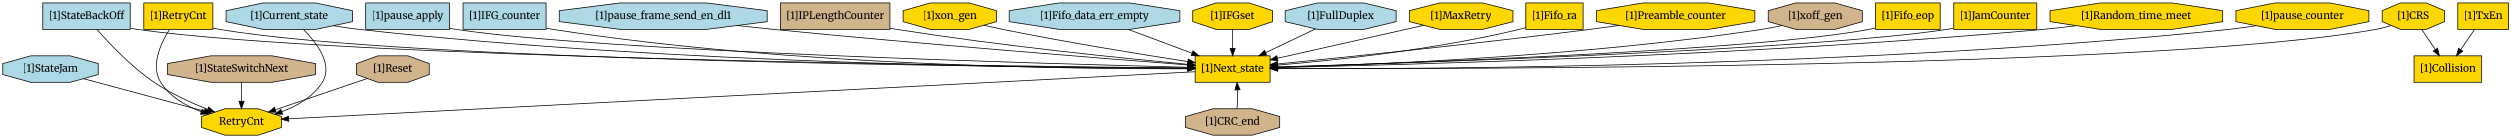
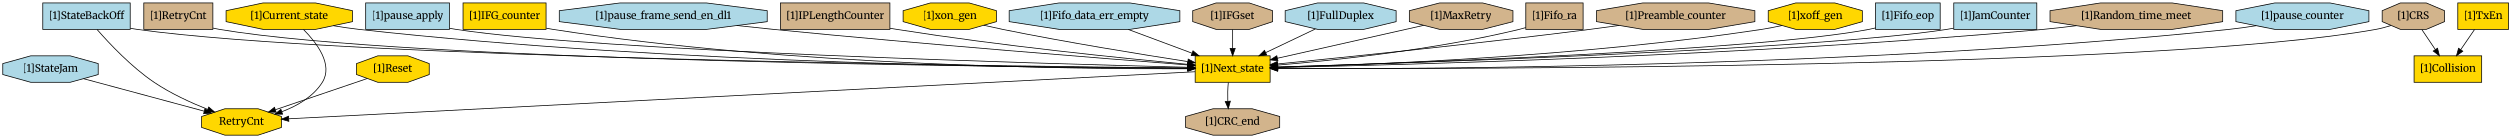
node "[1]RetryCnt": fillcolor gold -> tan
node "[1]Current_state": fillcolor lightblue -> gold
node "[1]IFG_counter": fillcolor lightblue -> gold
node "[1]IFGset": fillcolor gold -> tan
node "[1]MaxRetry": fillcolor gold -> tan
node "[1]Fifo_ra": fillcolor gold -> tan
node "[1]Preamble_counter": fillcolor gold -> tan
node "[1]xoff_gen": fillcolor tan -> gold
node "[1]Fifo_eop": fillcolor gold -> lightblue
node "[1]JamCounter": fillcolor gold -> lightblue
node "[1]Random_time_meet": fillcolor gold -> tan
node "[1]pause_counter": fillcolor gold -> lightblue
node "[1]CRS": fillcolor gold -> tan
node "[1]StateSwitchNext": removed
node "[1]Reset": fillcolor tan -> gold
edge "[1]RetryCnt" -> "RetryCnt": removed
edge "[1]CRC_end" -> "[1]Next_state": reversed
